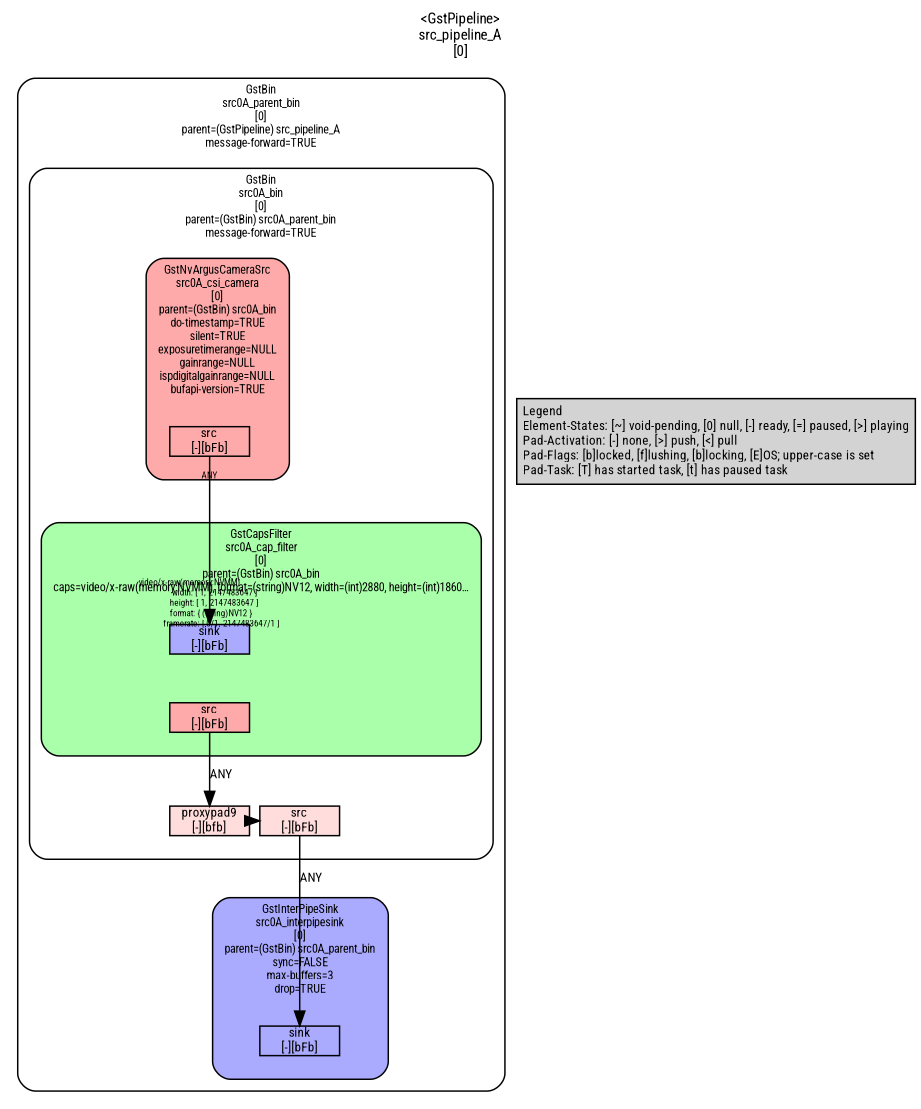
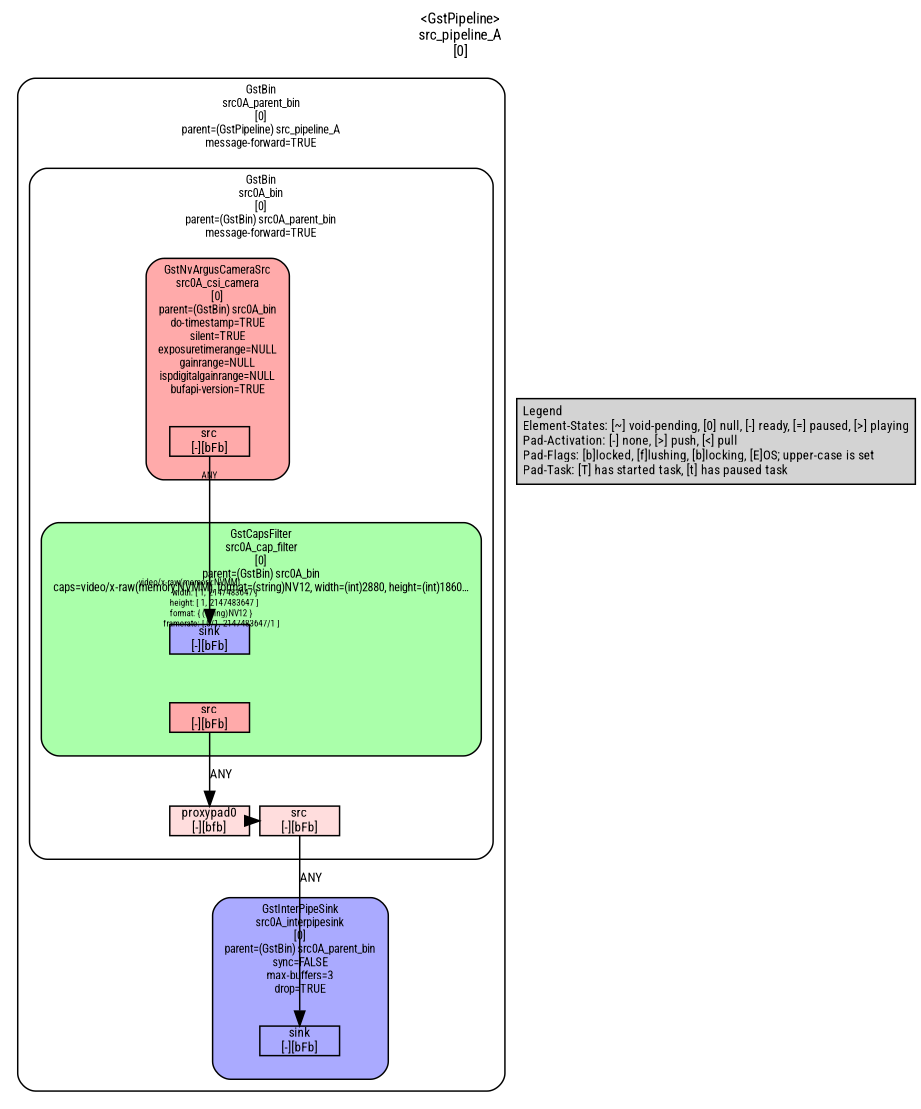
node "proxypad9 [-][bfb]": label "proxypad9 [-][bfb]" -> "proxypad0 [-][bfb]"
